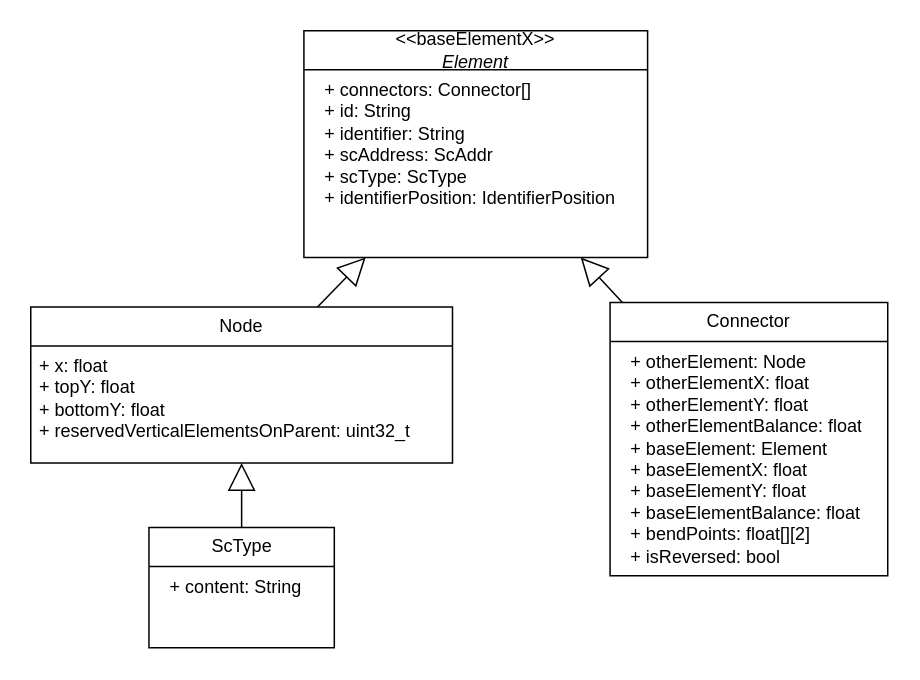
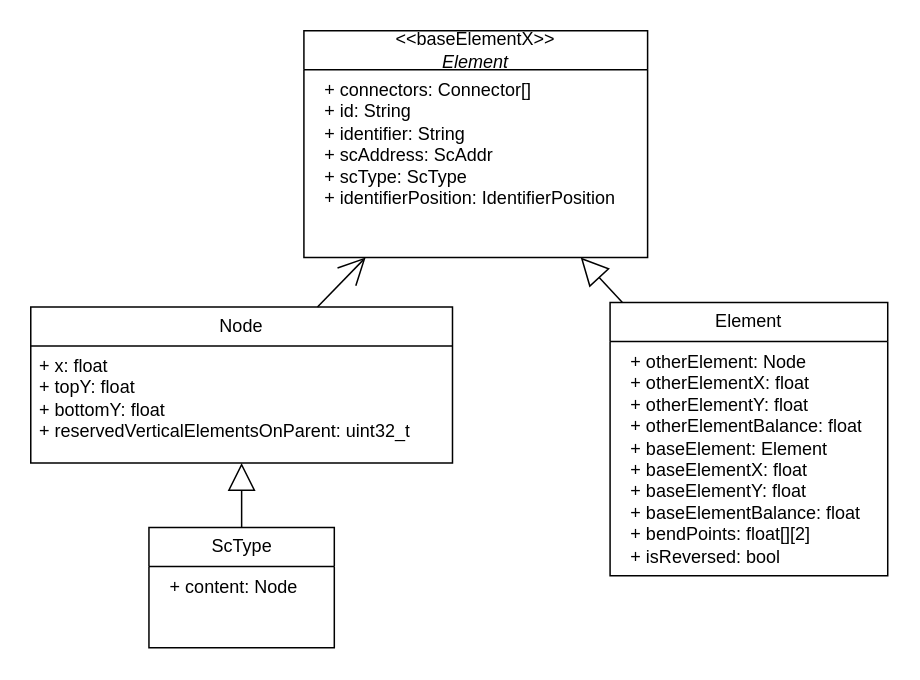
edge "Node" -> "<<baseElementX>> Element": arrowhead block -> open
node "Connector": label "Connector" -> "Element"
node "+ content: String": label "+ content: String" -> "+ content: Node"
